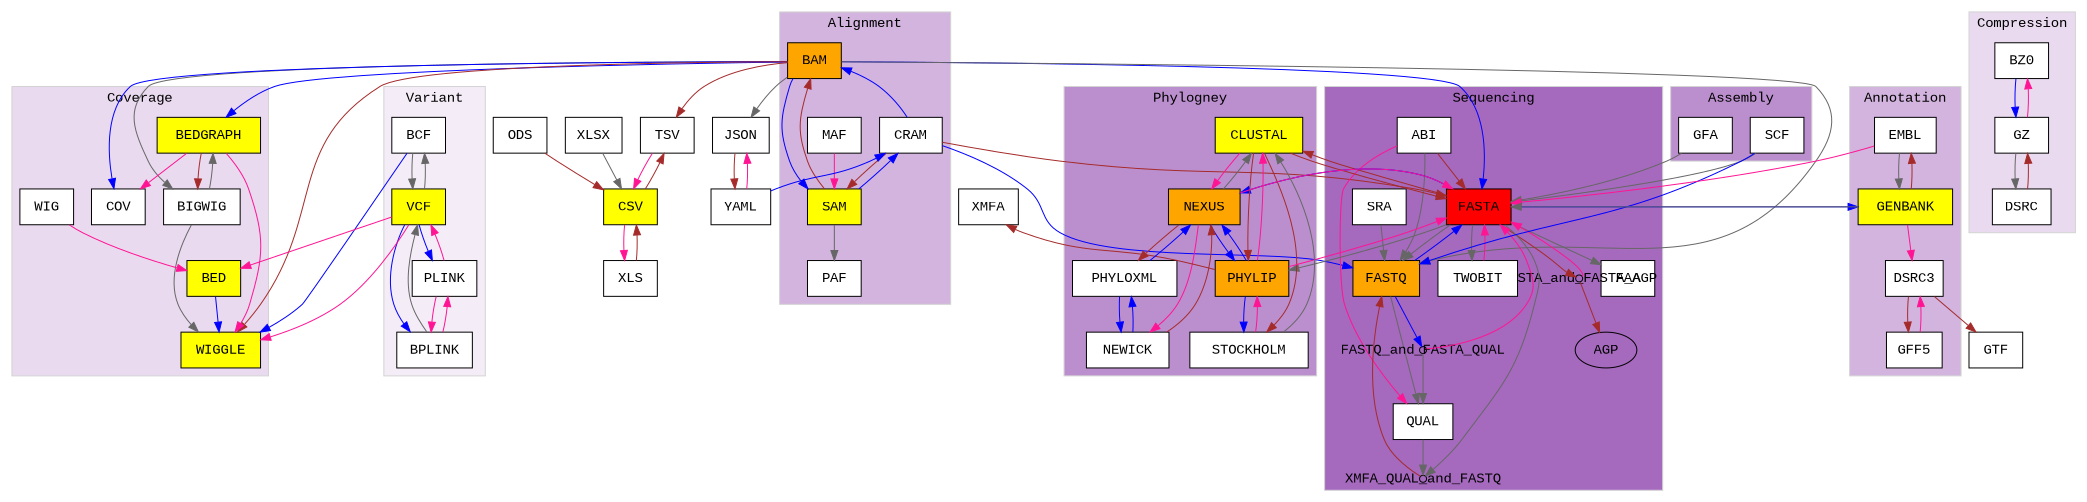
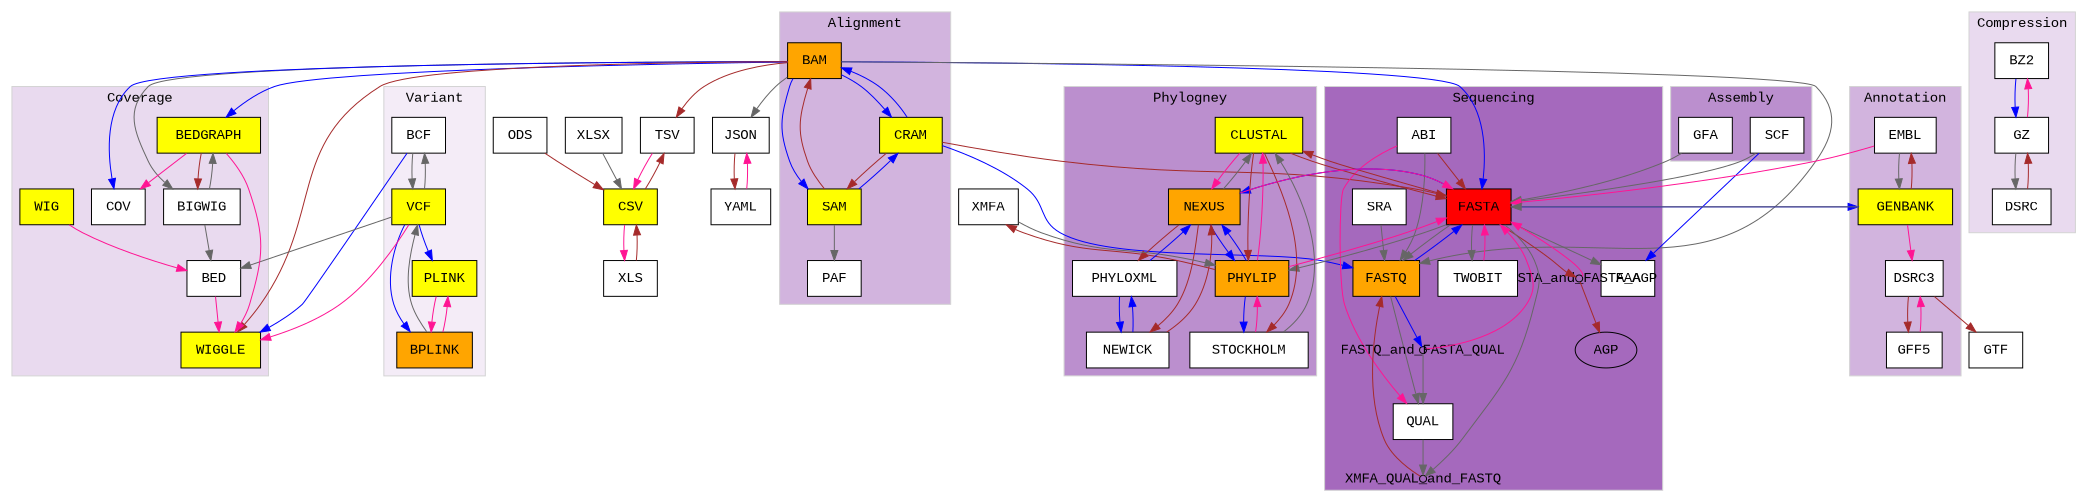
node "BZ0": label "BZ0" -> "BZ2"
node "MAF": removed
node "CRAM": fillcolor white -> yellow
edge "YAML" -> "CRAM": now "BAM" -> "CRAM"
node "WIG": fillcolor white -> yellow
edge "SCF" -> "FASTQ": now "SCF" -> "FAA"
edge "VCF" -> "BED": color deeppink -> gray40
edge "PLINK" -> "VCF": removed
edge "XMFA" -> "PHYLIP": added
edge "BIGWIG" -> "WIGGLE": now "BIGWIG" -> "BED"
node "BED": fillcolor yellow -> white
node "PLINK": fillcolor white -> yellow
edge "NEXUS" -> "NEWICK": color deeppink -> brown
edge "BED" -> "WIGGLE": color blue -> deeppink
node "BPLINK": fillcolor white -> orange
